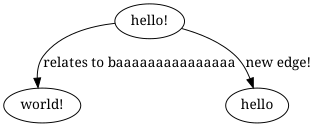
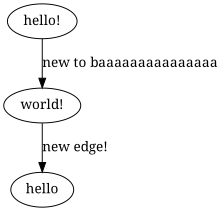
edge "hello!" -> "hello": now "world!" -> "hello"
edge "hello!" -> "world!": label "relates to baaaaaaaaaaaaaaa" -> "new to baaaaaaaaaaaaaaa"
